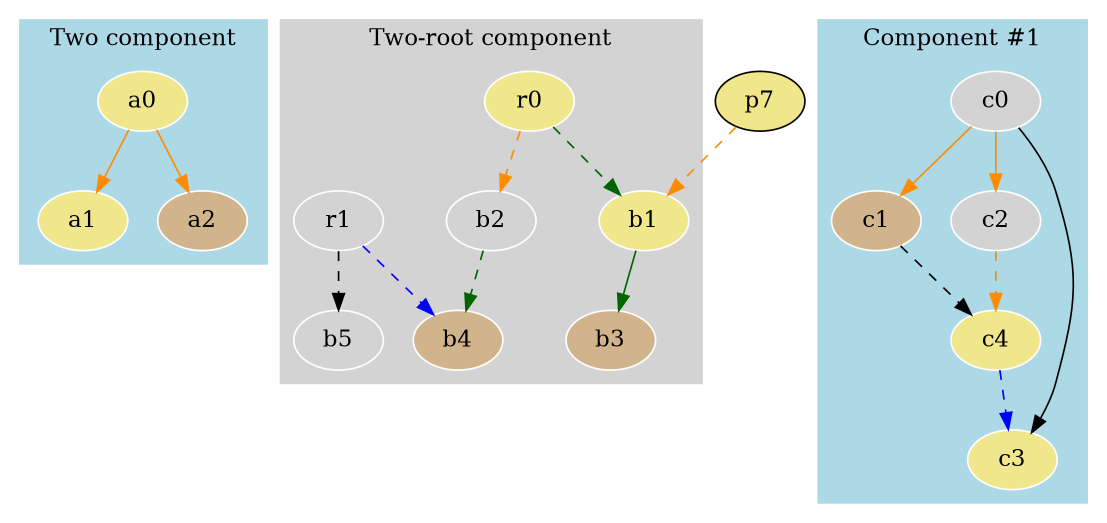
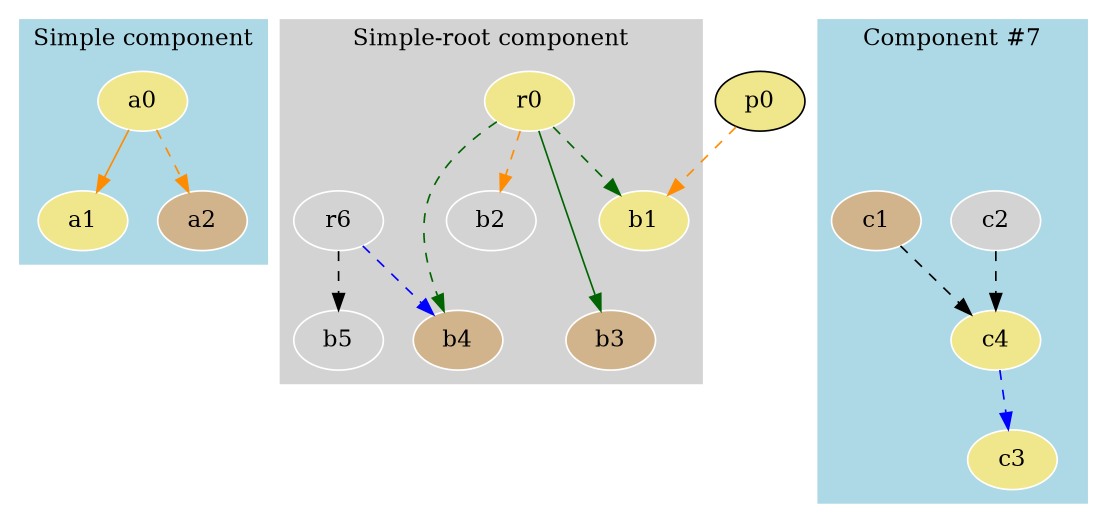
cluster "Two component": label "Two component" -> "Simple component"
cluster "Two-root component": label "Two-root component" -> "Simple-root component"
cluster "Component #1": label "Component #1" -> "Component #7"
node "p7": label "p7" -> "p0"
node "c0": removed
edge "a0" -> "a2": style solid -> dashed
node "r1": label "r1" -> "r6"
edge "b2" -> "b4": now "r0" -> "b4"
edge "b1" -> "b3": now "r0" -> "b3"
edge "c2" -> "c4": color darkorange -> black
